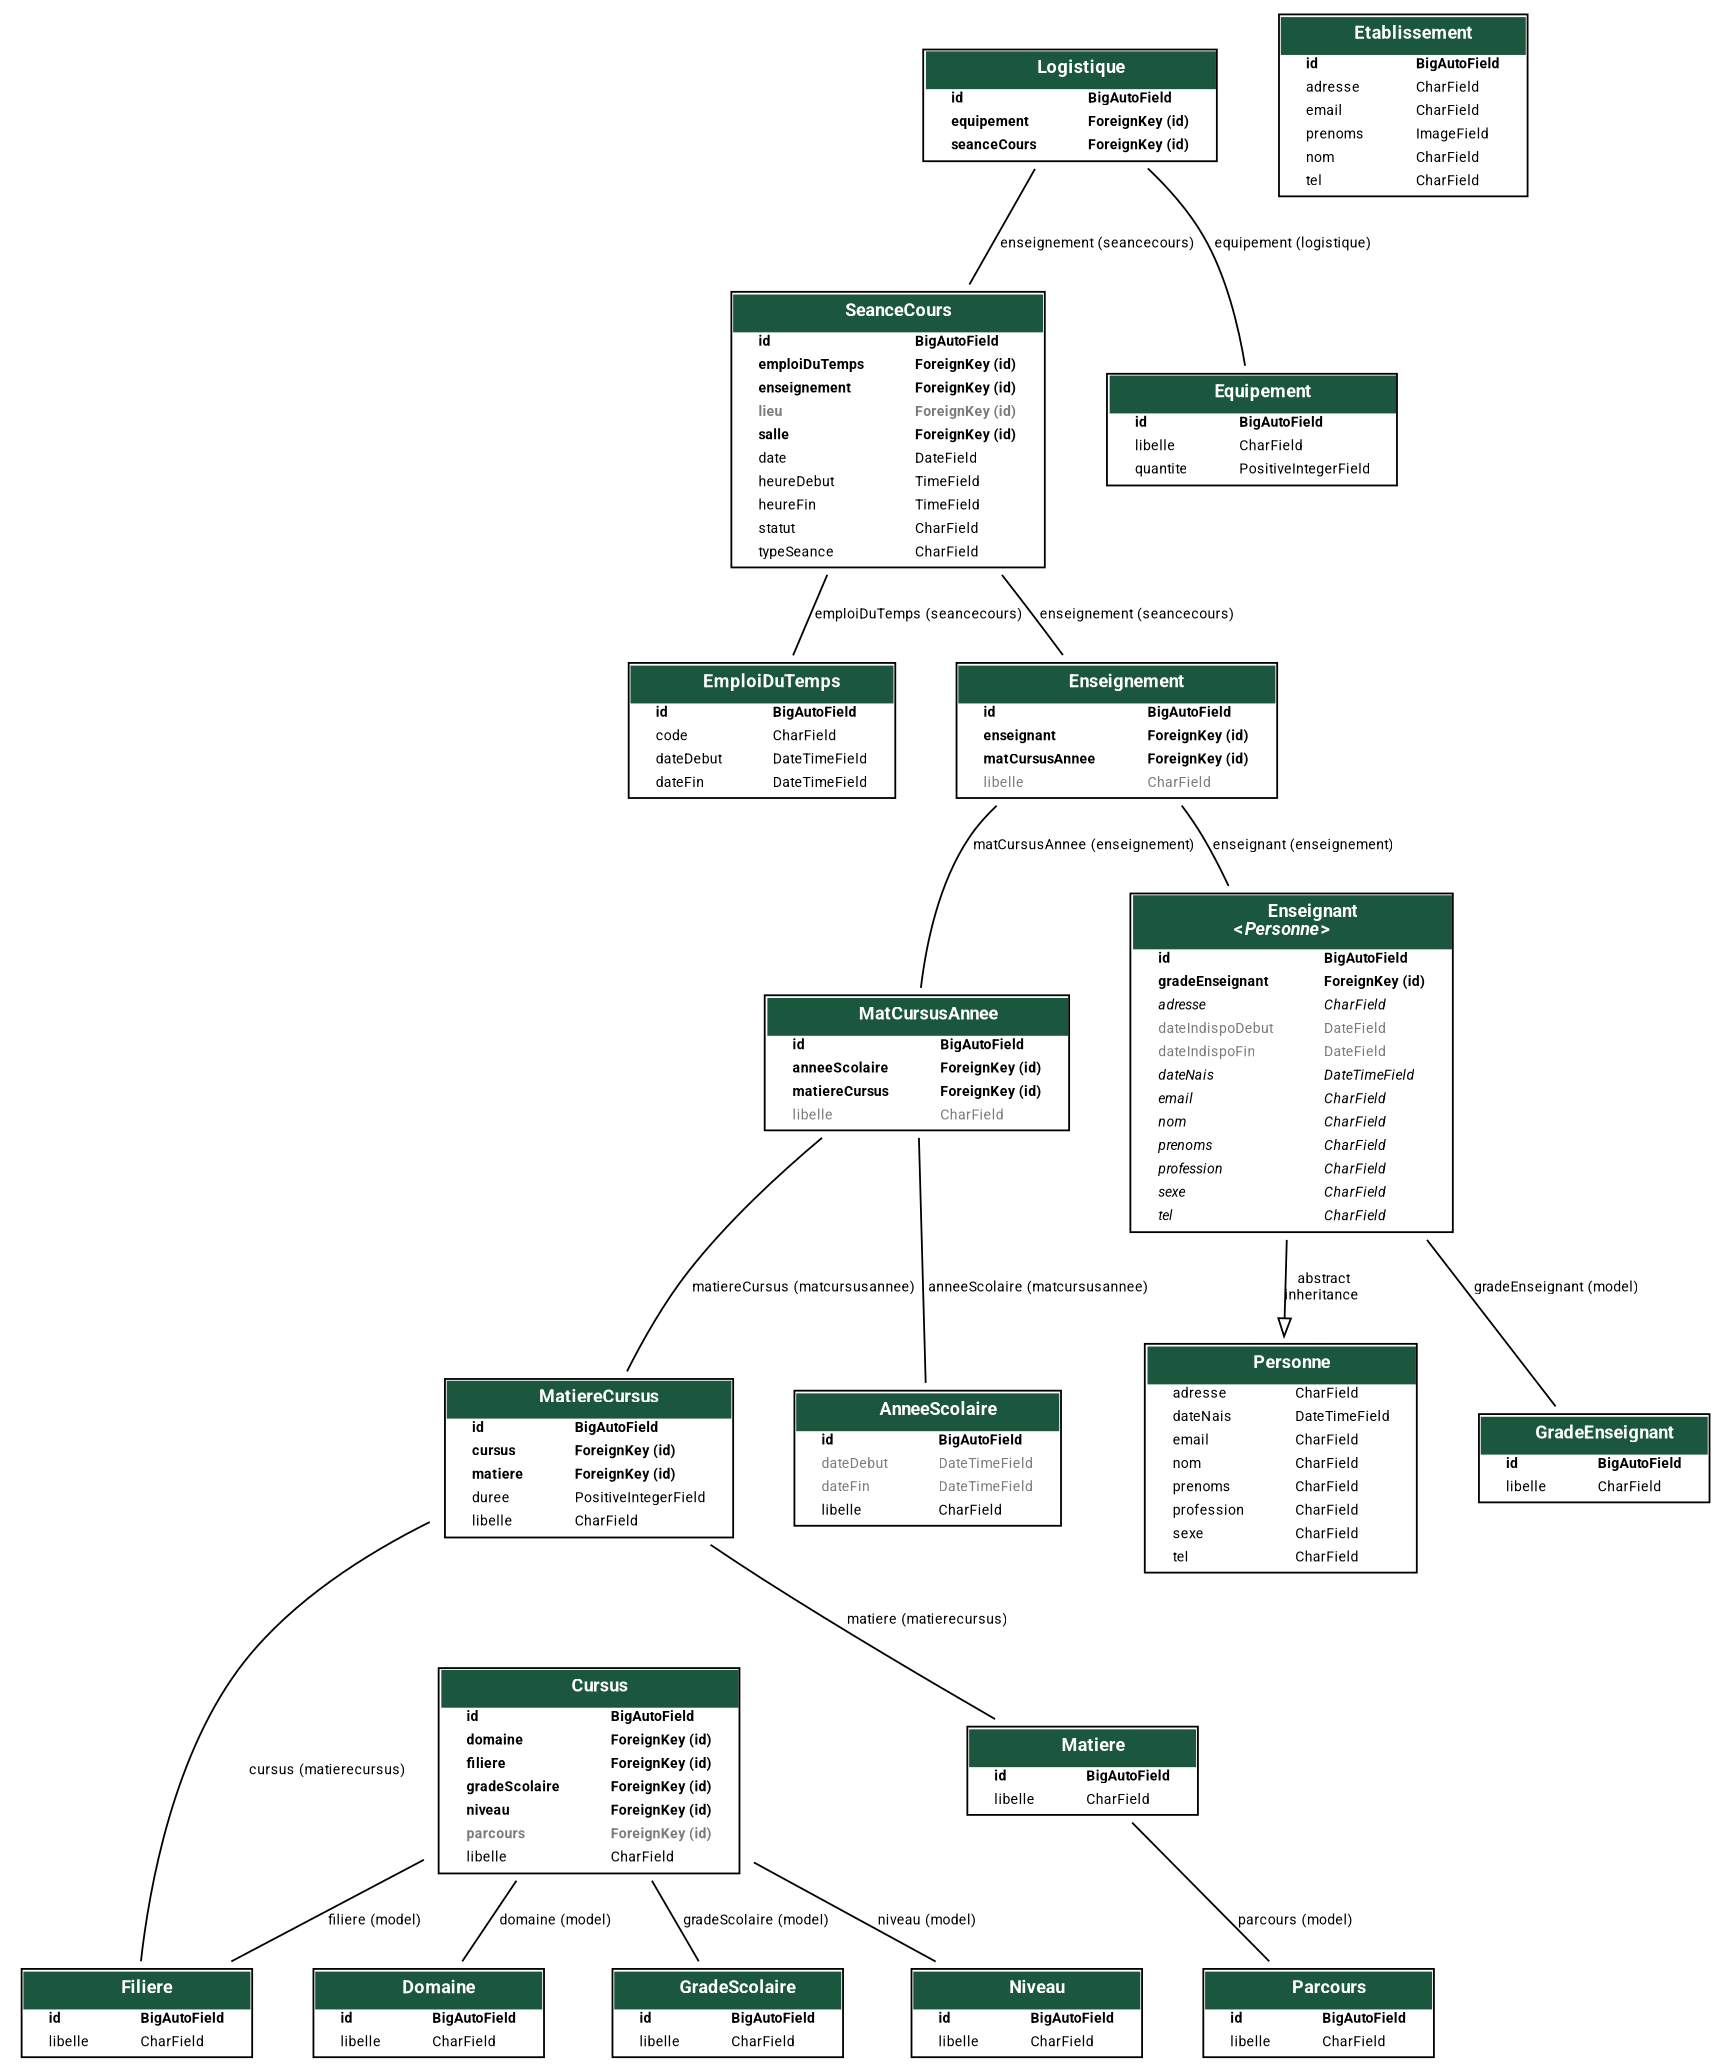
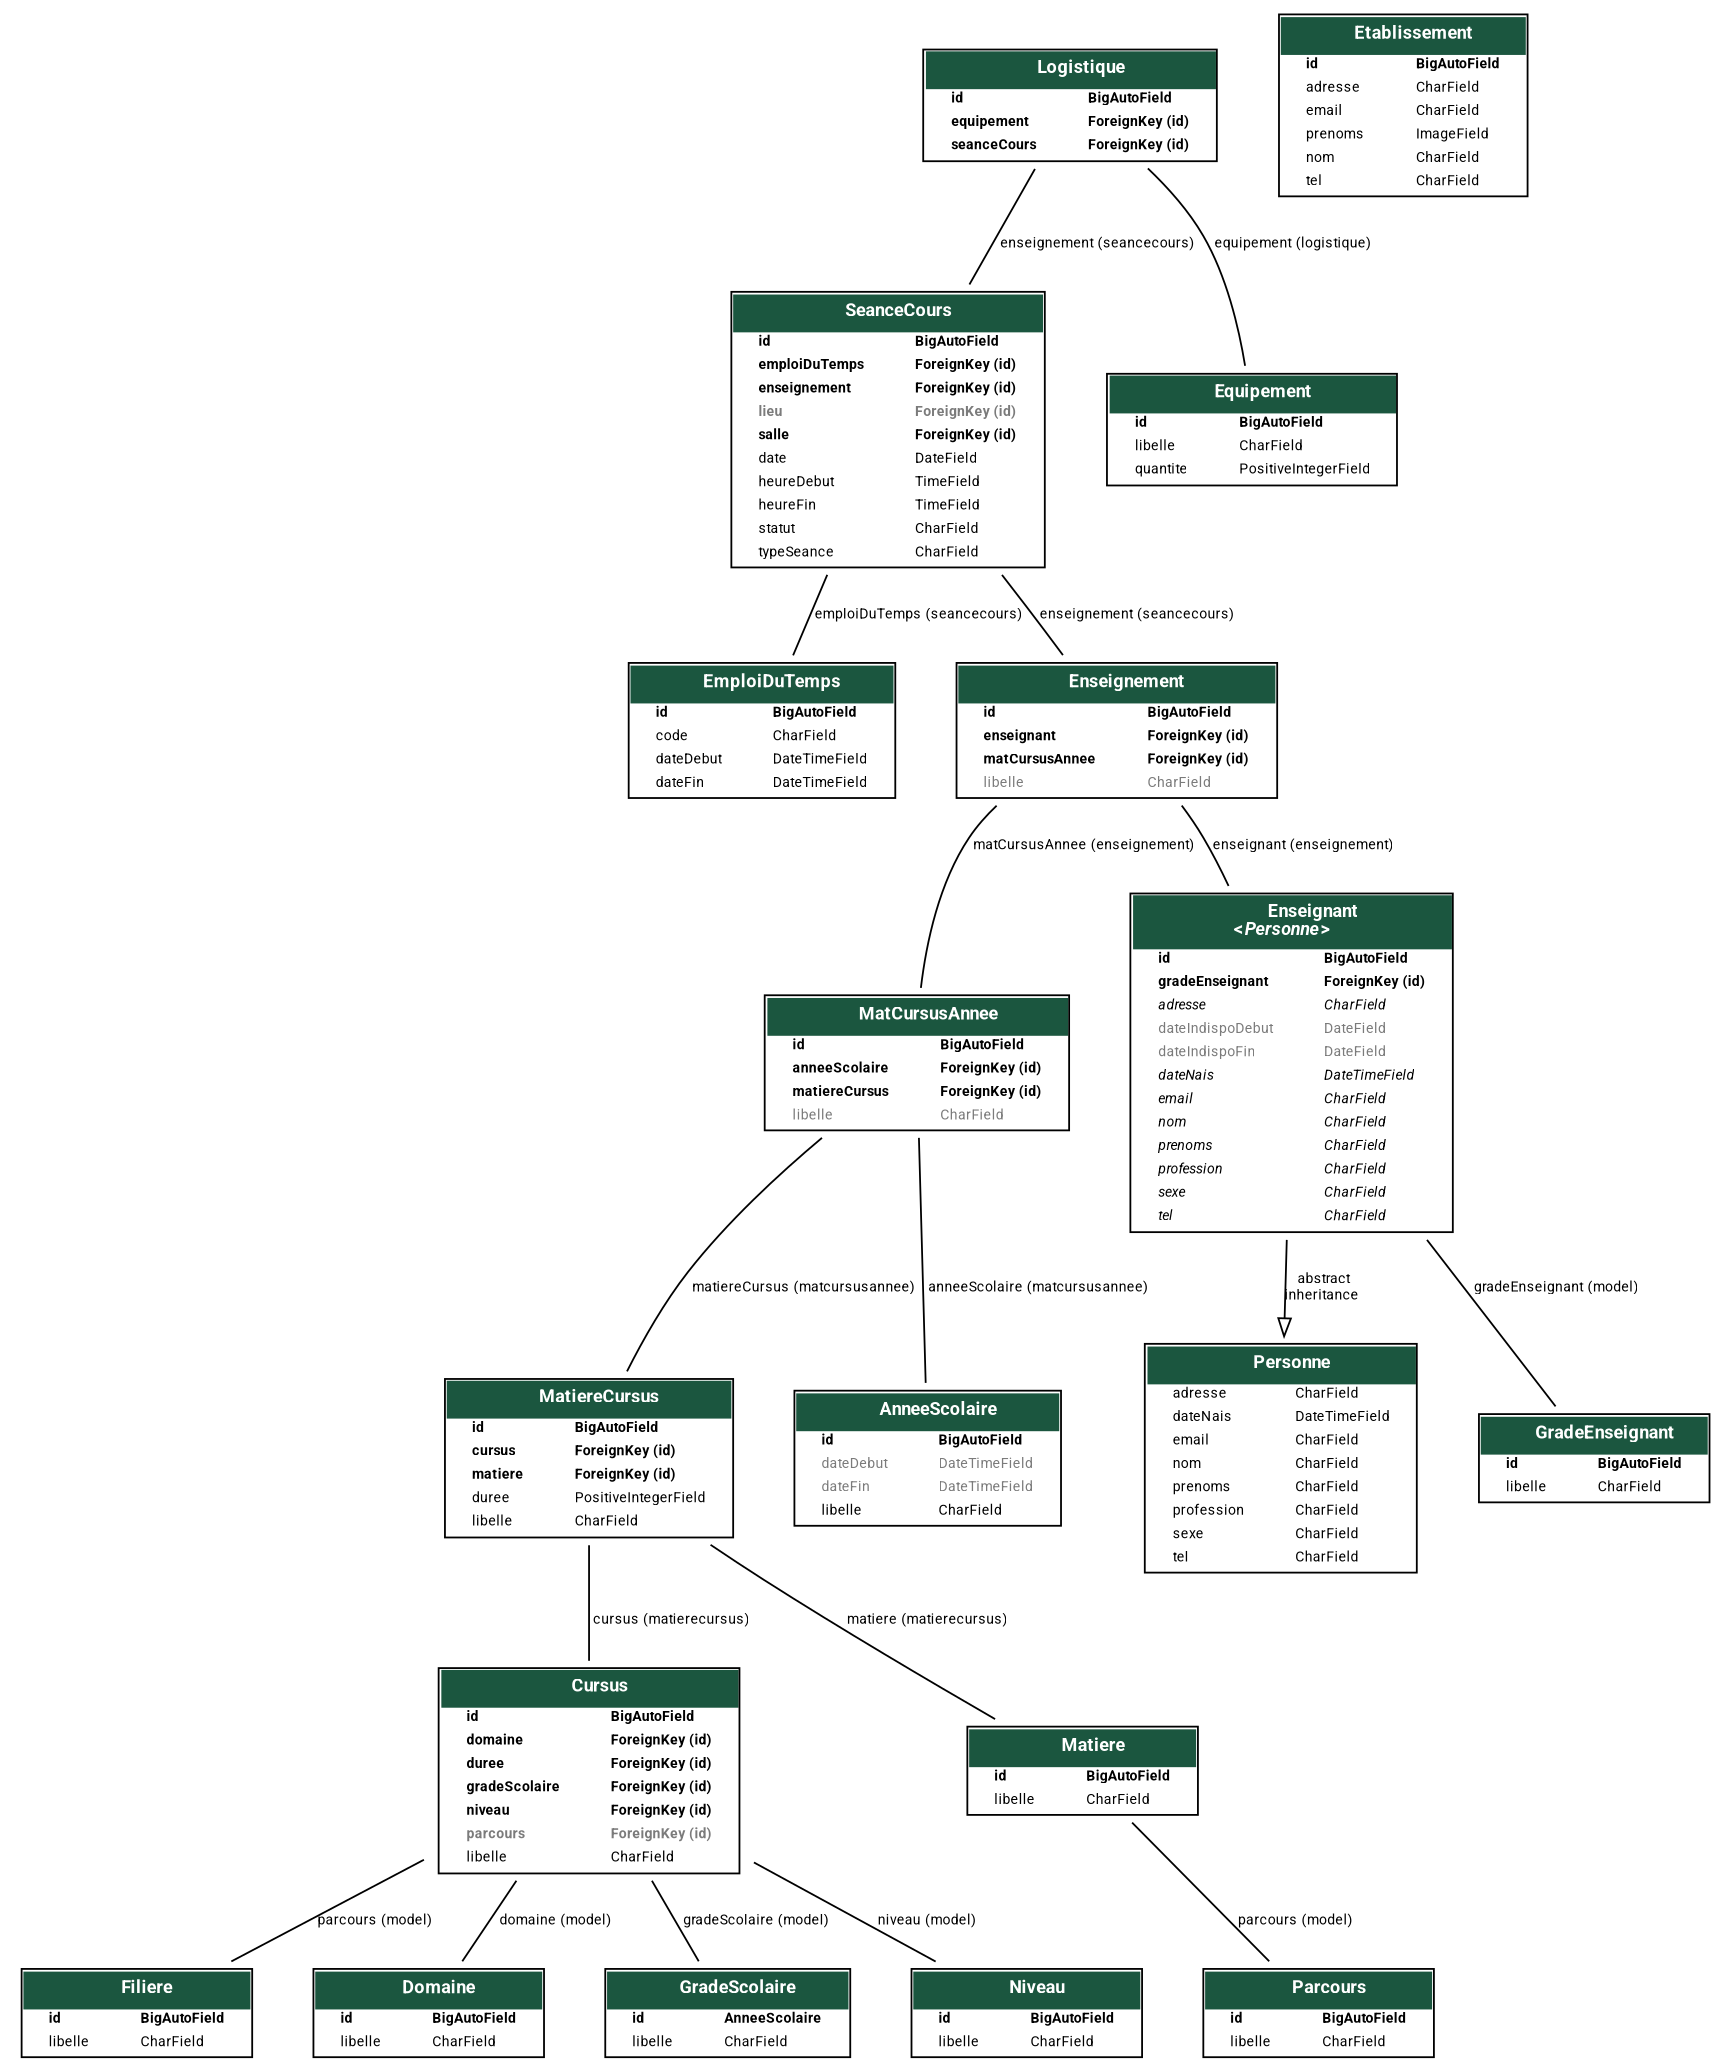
edge "MatiereCursus" -- "Filiere": now "MatiereCursus" -- "Cursus"
node "Cursus": text "filiere" -> "duree"
edge "Cursus" -- "Filiere": label " filiere (model)" -> " parcours (model)"
node "GradeScolaire": text "BigAutoField" -> "AnneeScolaire"
